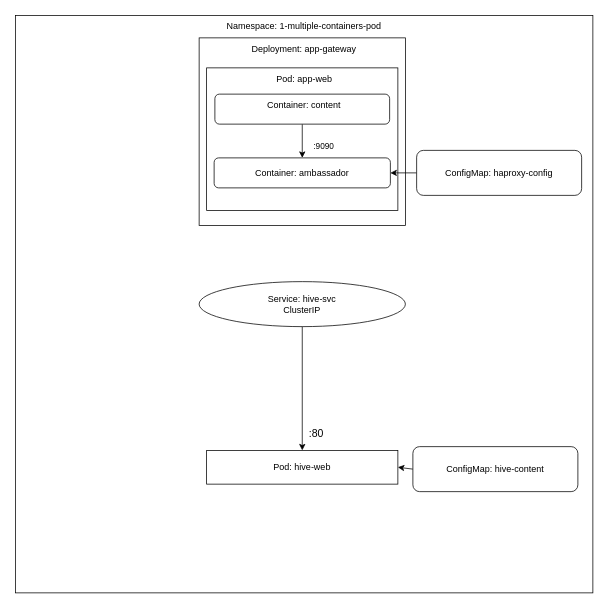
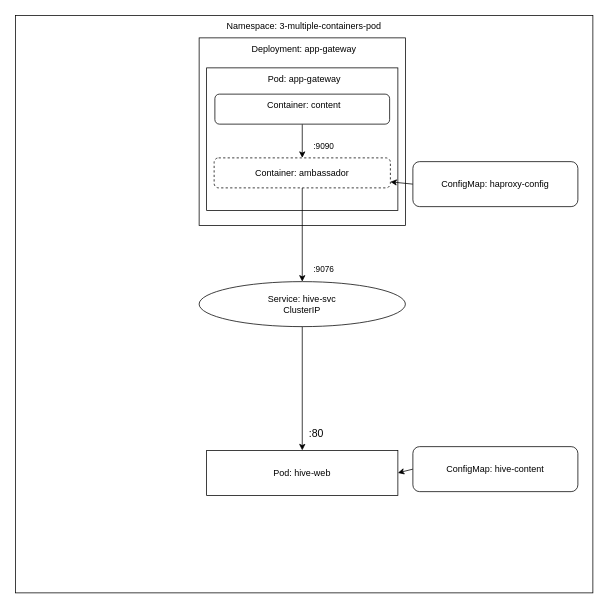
node "Namespace: 1-multiple-containers-pod": label "Namespace: 1-multiple-containers-pod" -> "Namespace: 3-multiple-containers-pod"
node "Pod: app-web": label "Pod: app-web" -> "Pod: app-gateway"
node "Container: ambassador": style solid -> dashed
node "ConfigMap: haproxy-config": moved (499, 173) -> (495, 184)
edge "Container: ambassador" -> "Service: hive-svc ClusterIP": added, label ":9076"
node "Pod: hive-web": size 191x34 -> 191x45
